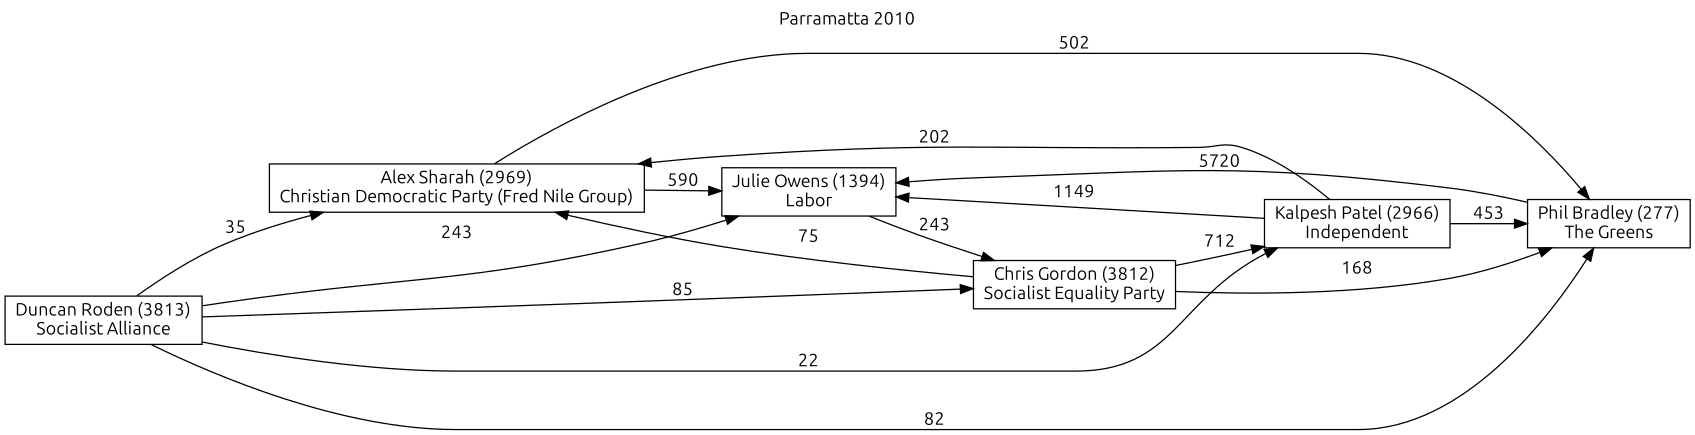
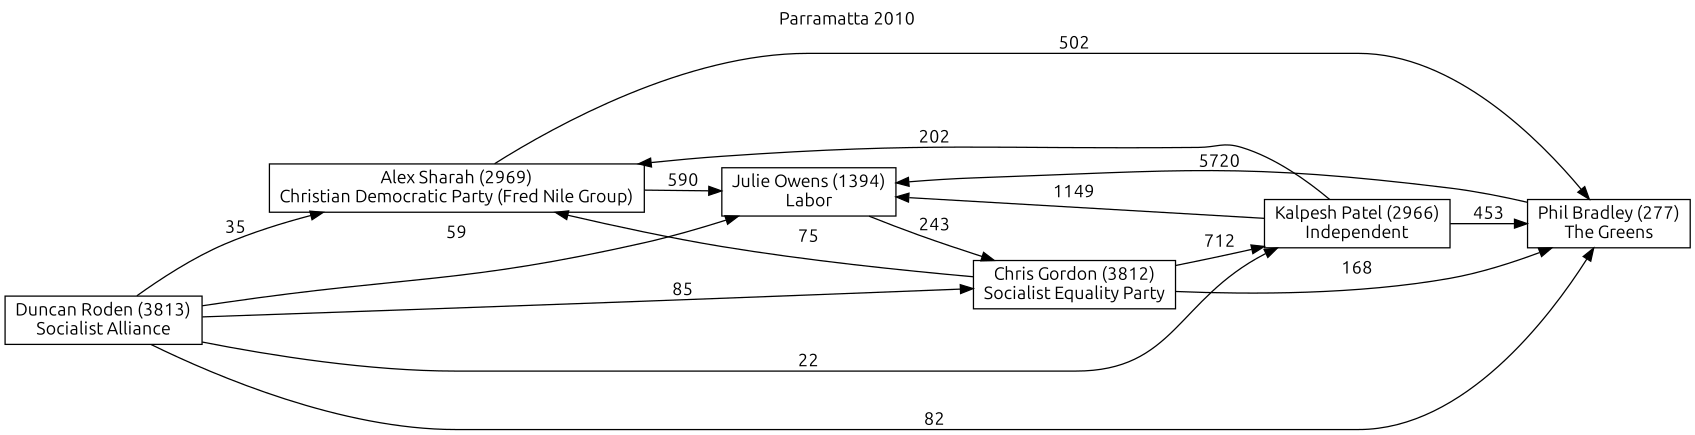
edge "Duncan Roden (3813) Socialist Alliance" -> "Julie Owens (1394) Labor": label "243" -> "59"
